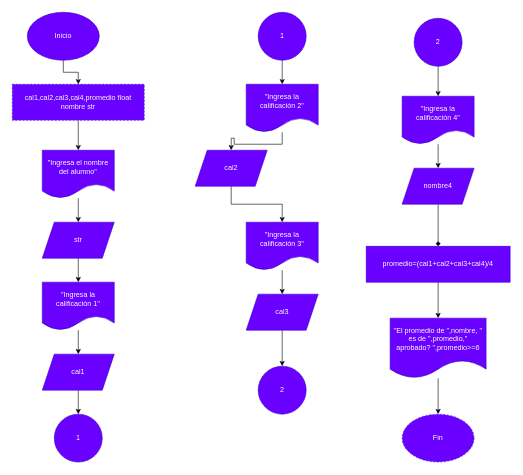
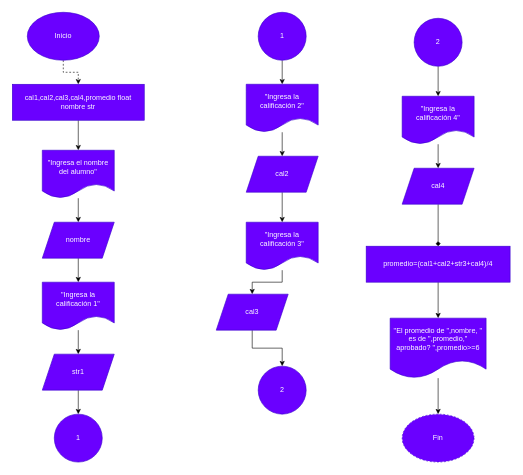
edge "Inicio" -> "cal1,cal2,cal3,cal4,promedio float nombre str": style solid -> dashed
node "cal1,cal2,cal3,cal4,promedio float nombre str": style dashed -> solid
node "cal2": moved (231, 168) -> (282, 174)
node "nombre4": label "nombre4" -> "cal4"
node "str": label "str" -> "nombre"
node "promedio=(cal1+cal2+cal3+cal4)/4": label "promedio=(cal1+cal2+cal3+cal4)/4" -> "promedio=(cal1+cal2+str3+cal4)/4"
node "cal3": moved (282, 312) -> (252, 312)
node "cal1": label "cal1" -> "str1"
